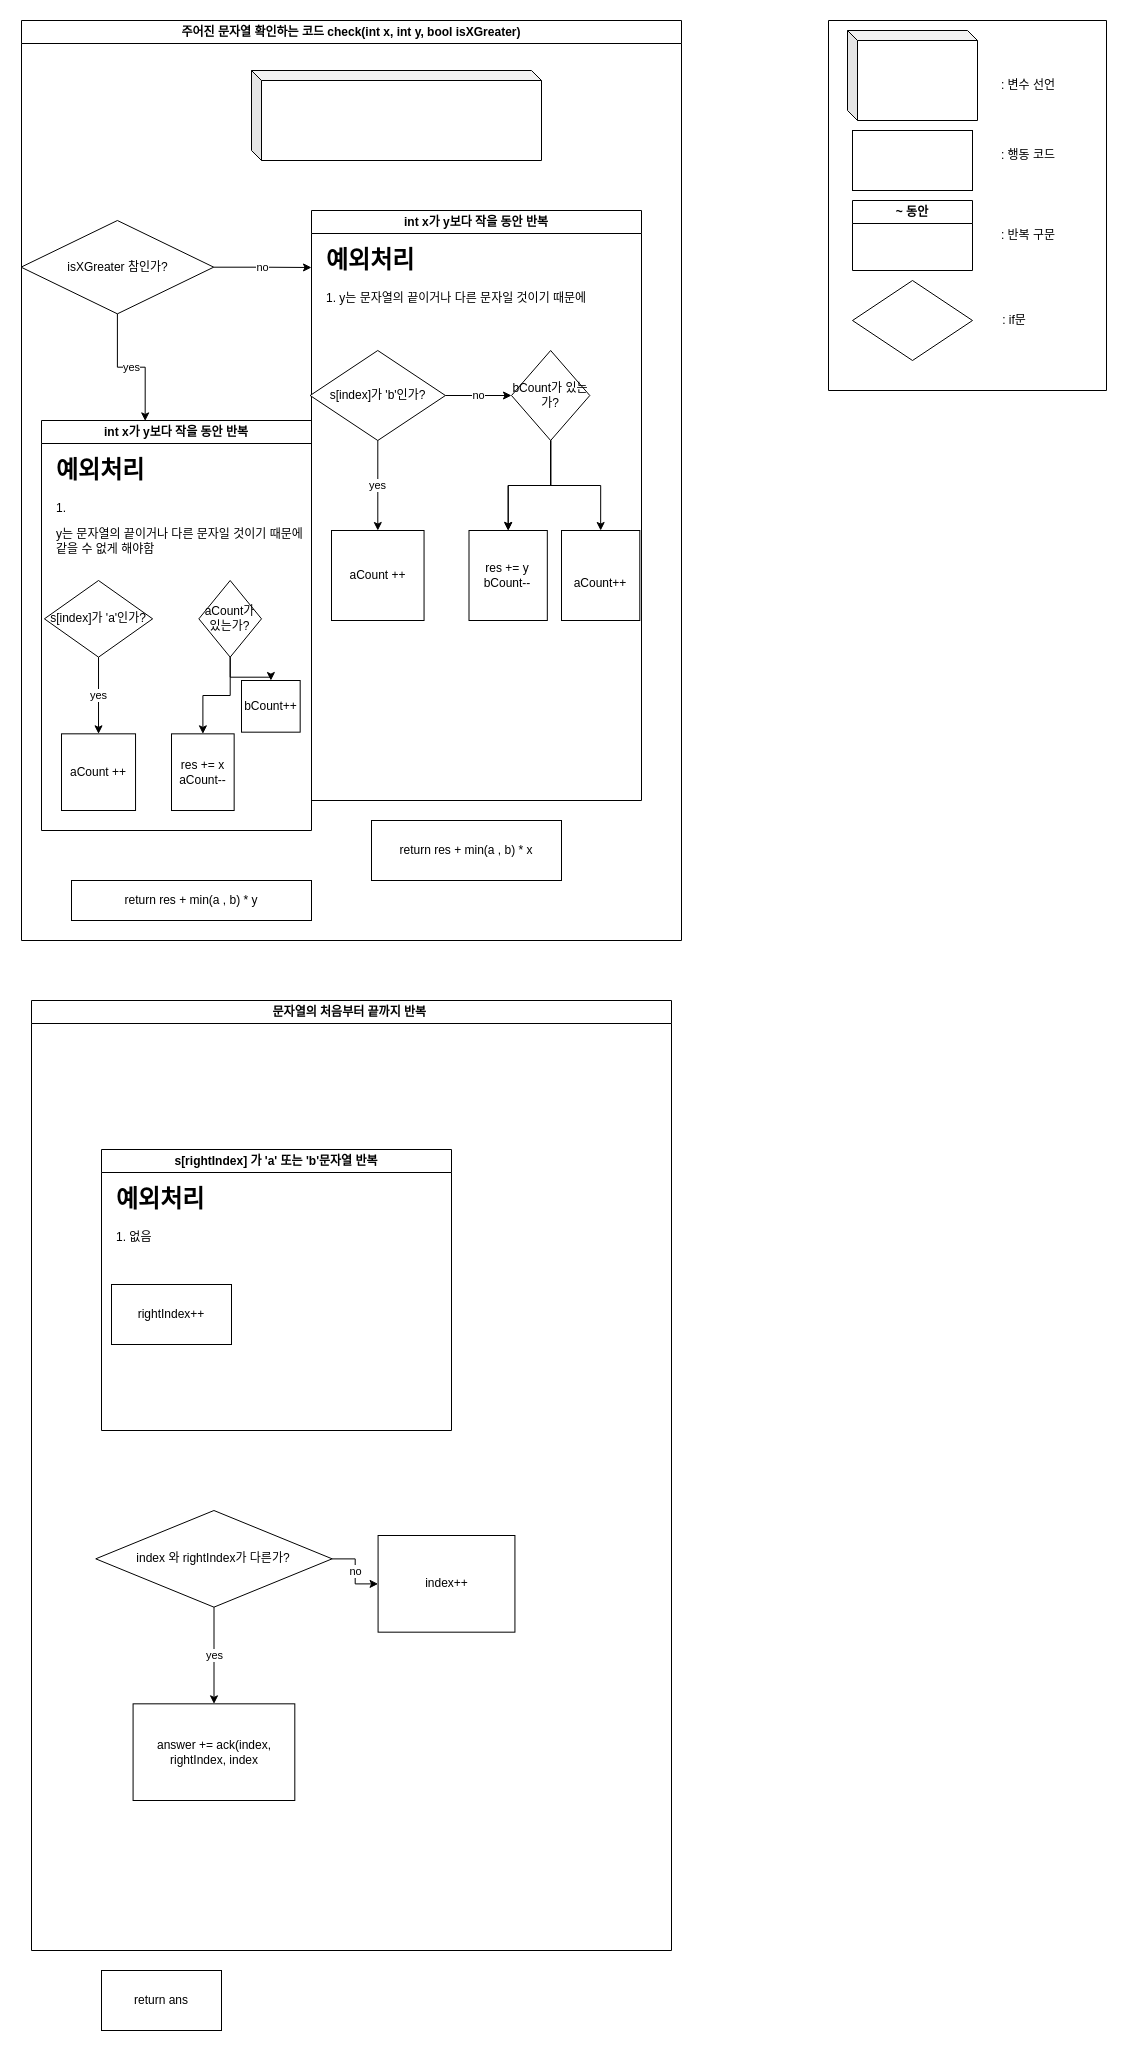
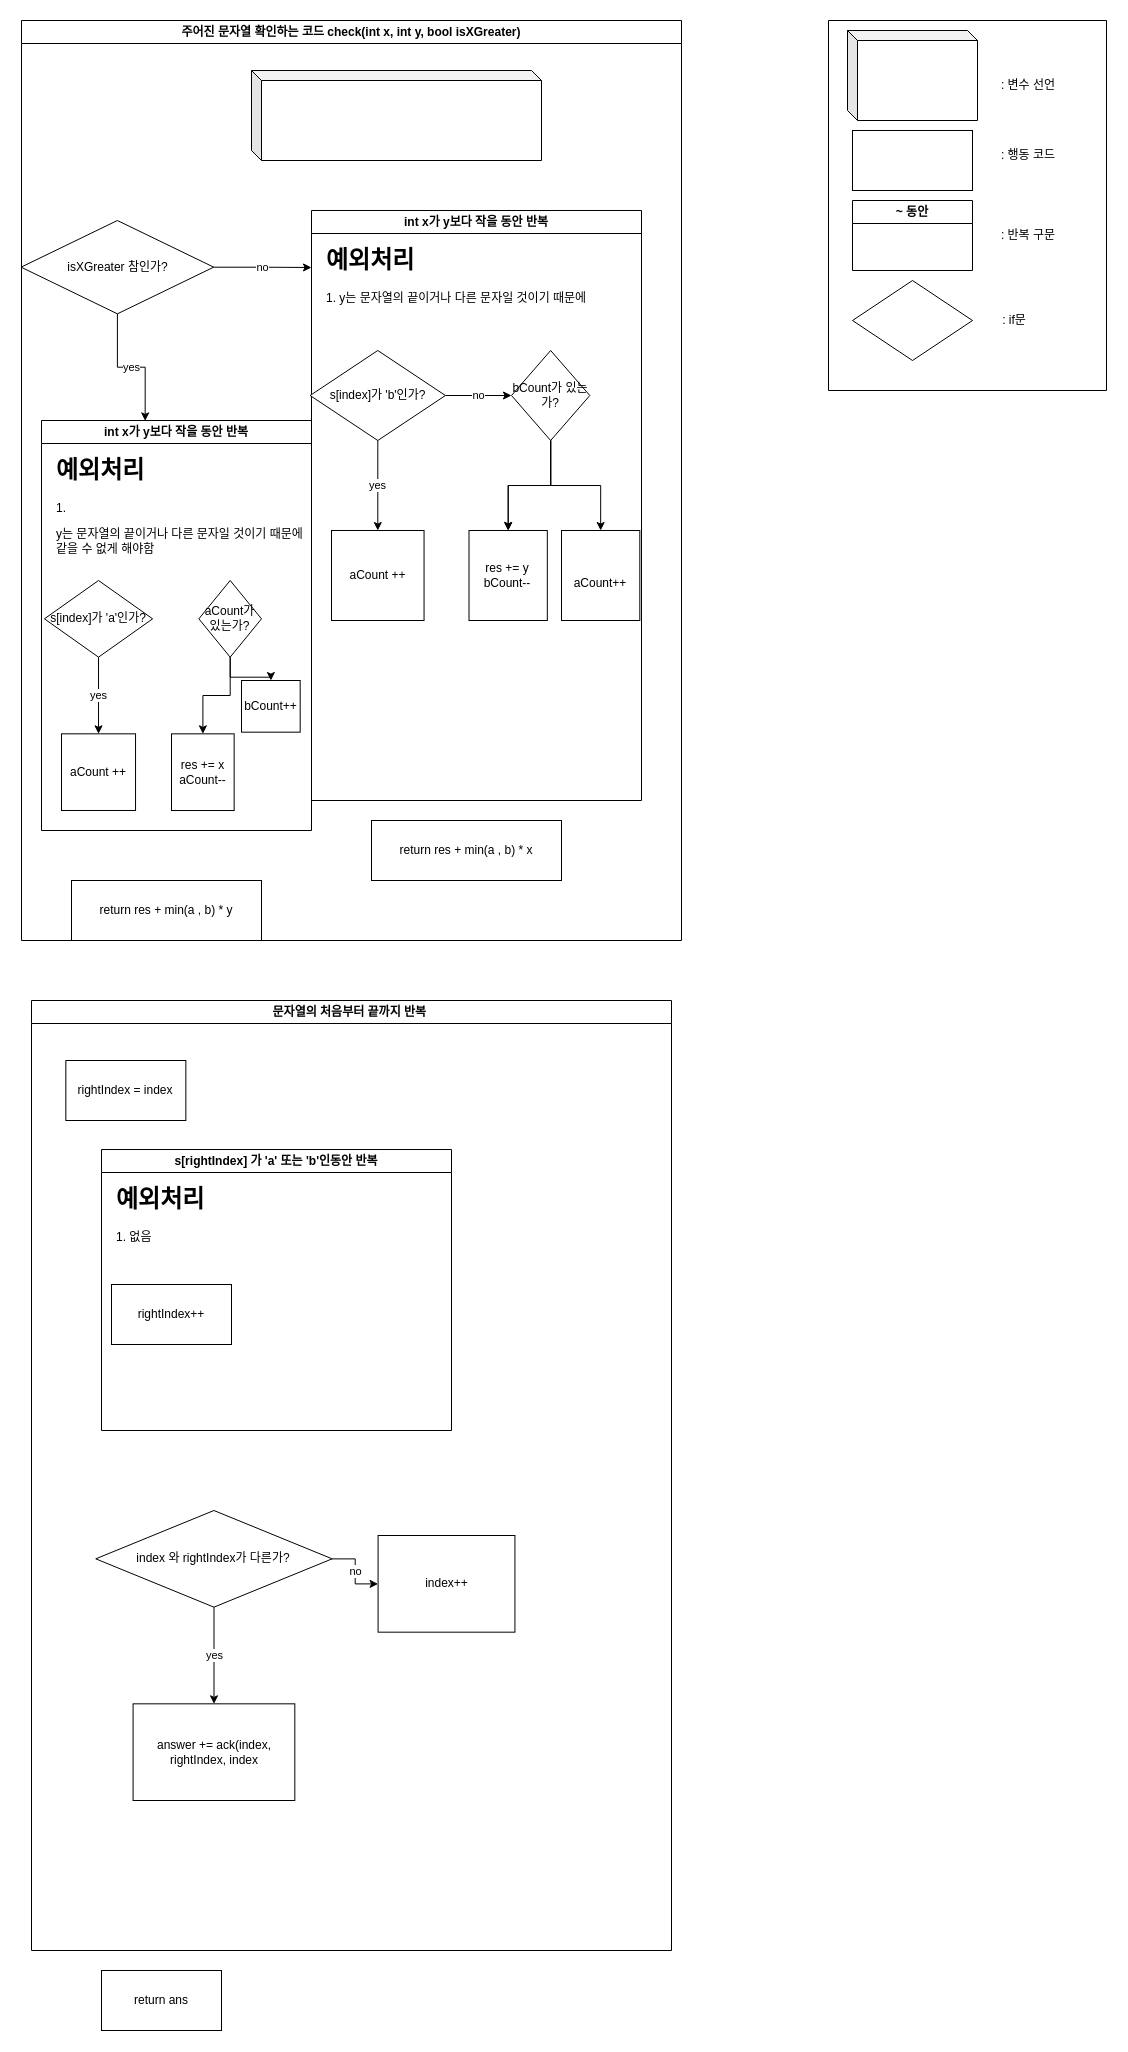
node "return res + min(a , b) * y": size 240x40 -> 190x60
node "rightIndex = index": added
node "s[rightIndex] 가 'a' 또는 'b'문자열 반복": label "s[rightIndex] 가 'a' 또는 'b'문자열 반복" -> "s[rightIndex] 가 'a' 또는 'b'인동안 반복"
